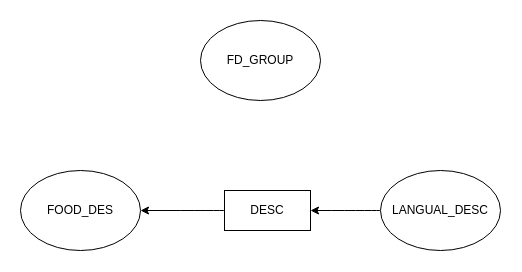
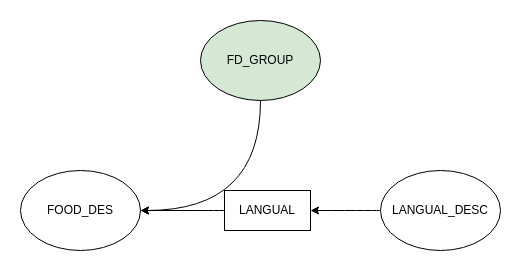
node "FD_GROUP": fillcolor #ffffff -> #d5e8d4
edge "FD_GROUP" -> "FOOD_DES": added
node "DESC": label "DESC" -> "LANGUAL"
